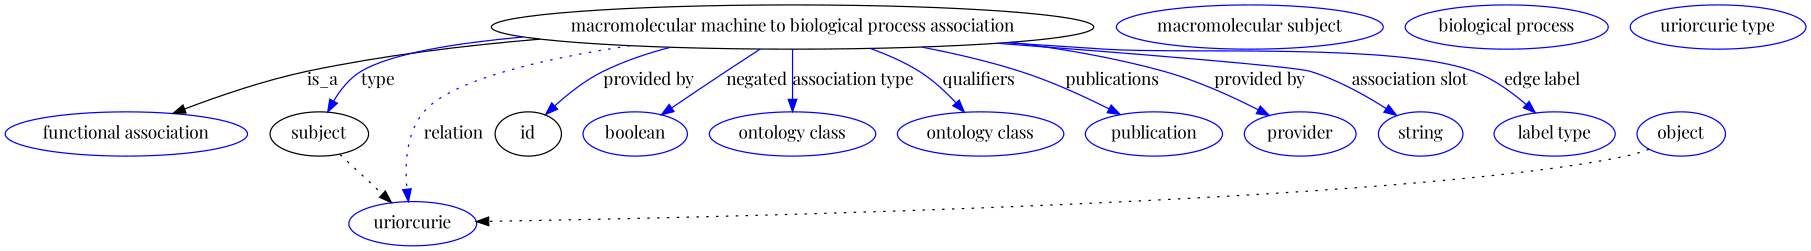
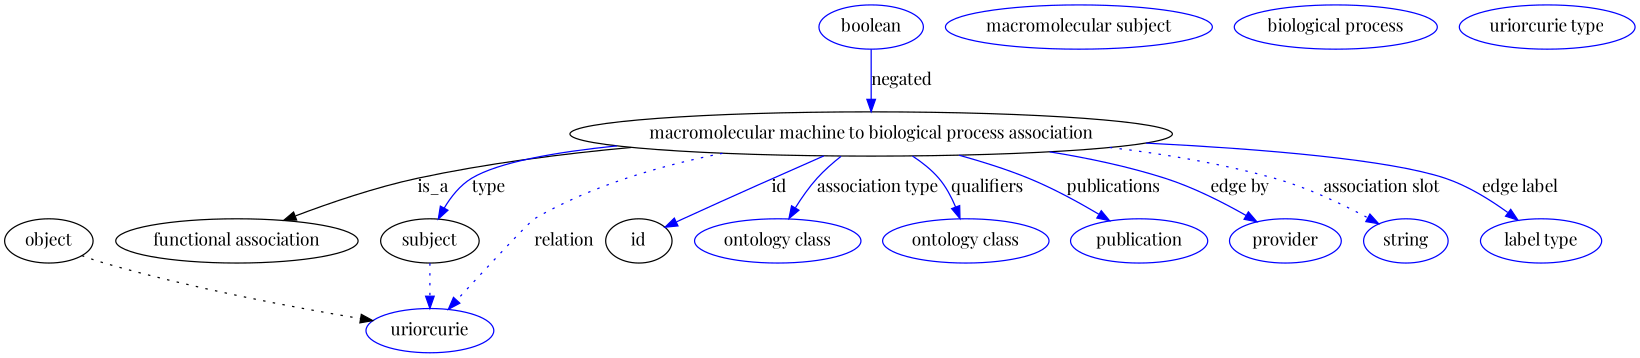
edge "macromolecular machine to biological process association" -> "string": style solid -> dotted
edge "macromolecular machine to biological process association" -> "boolean": reversed
edge "macromolecular machine to biological process association" -> "id": label "provided by" -> "id"
edge "macromolecular machine to biological process association" -> "provider": label "provided by" -> "edge by"
node "functional association": color blue -> black
node "object": color blue -> black
edge "subject" -> "uriorcurie": color black -> blue
